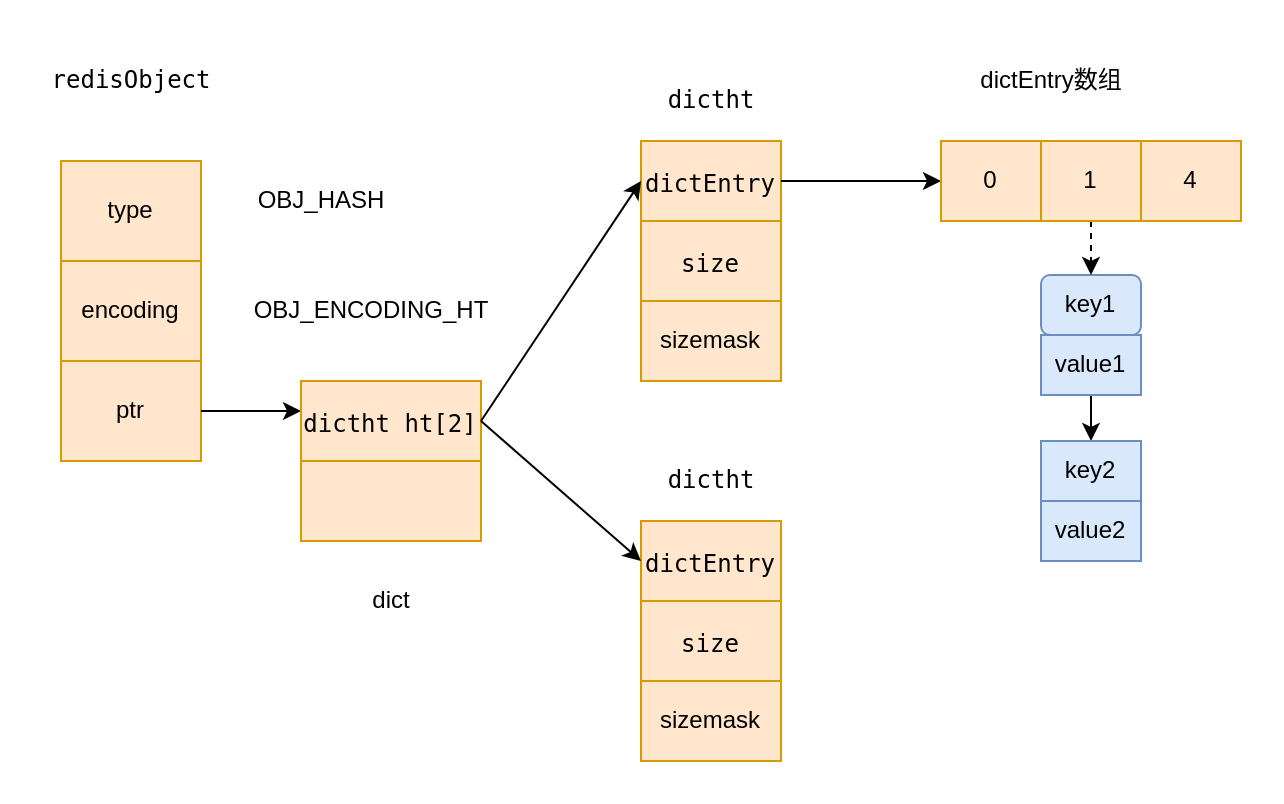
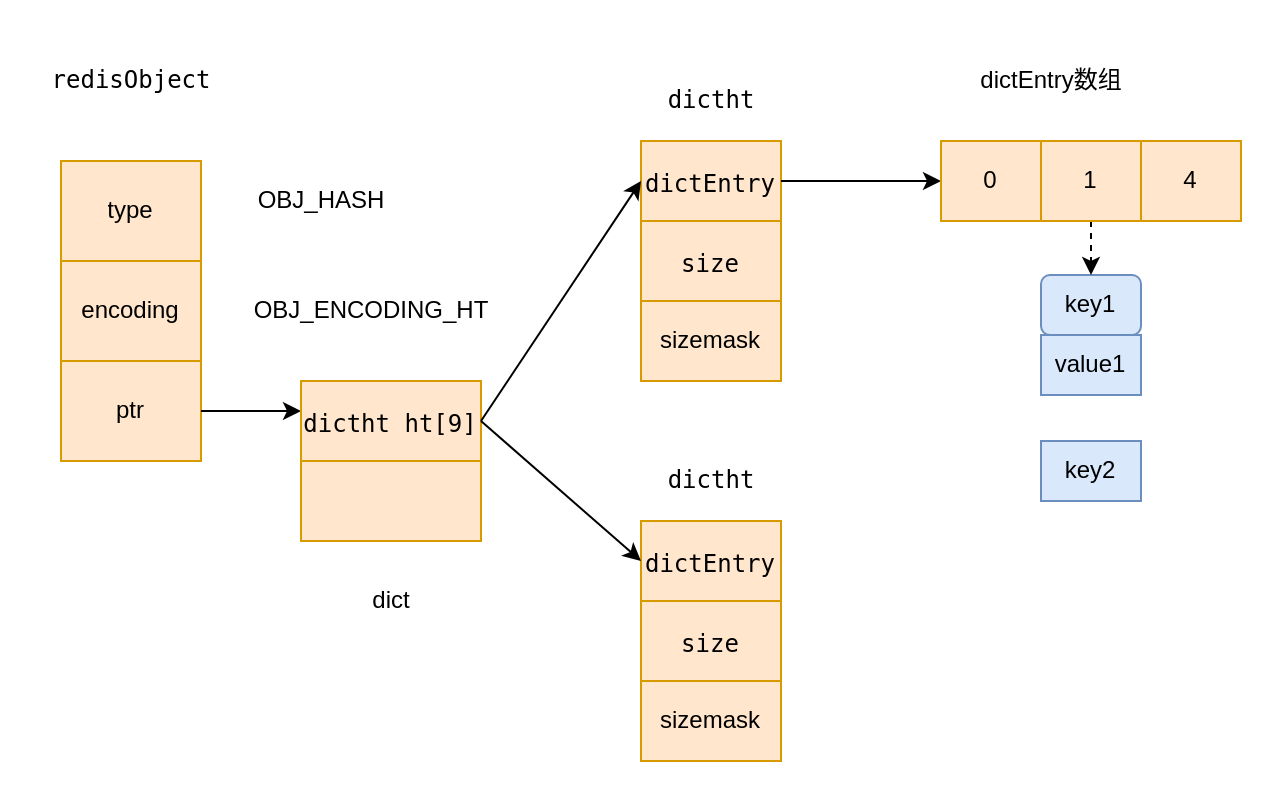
edge "value1" -> "key2": now "value1" -> "key1"
node "dictht ht[2]": label "dictht ht[2]" -> "dictht ht[9]"
node "value2": removed
